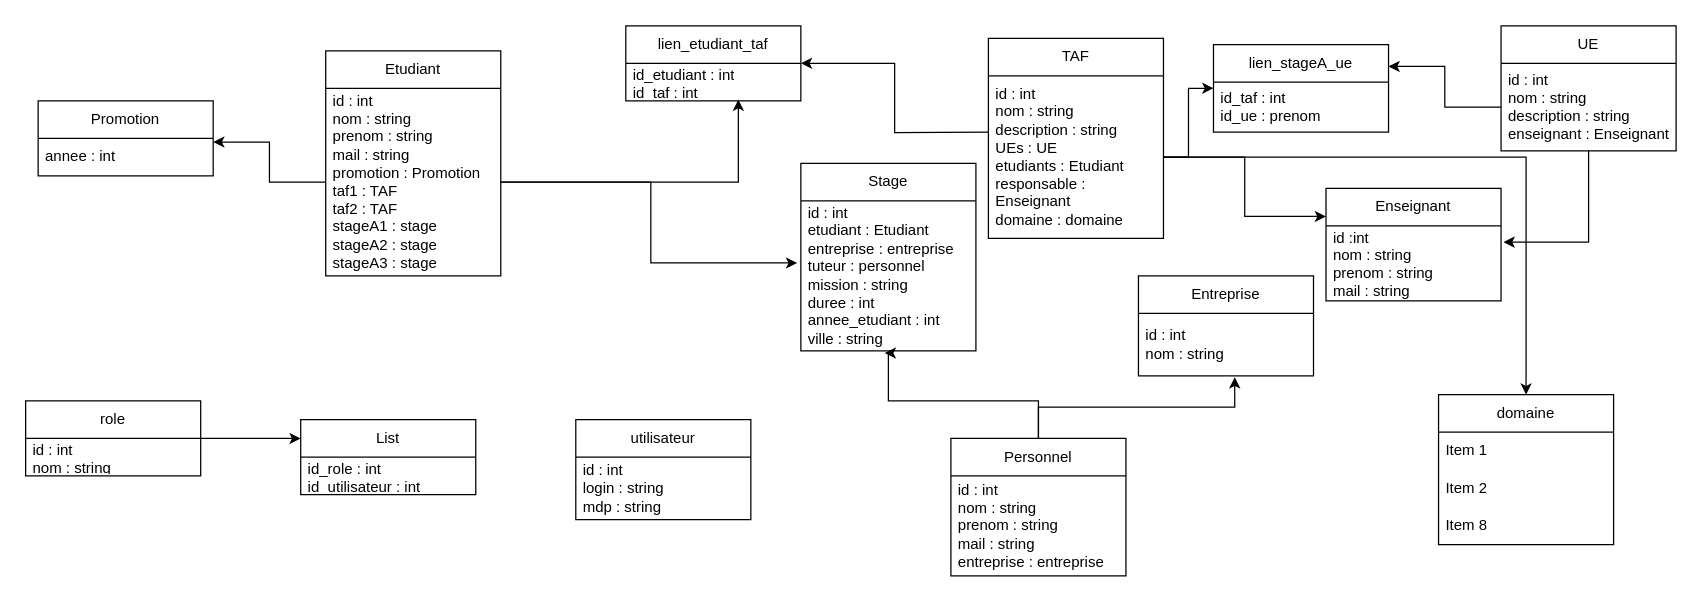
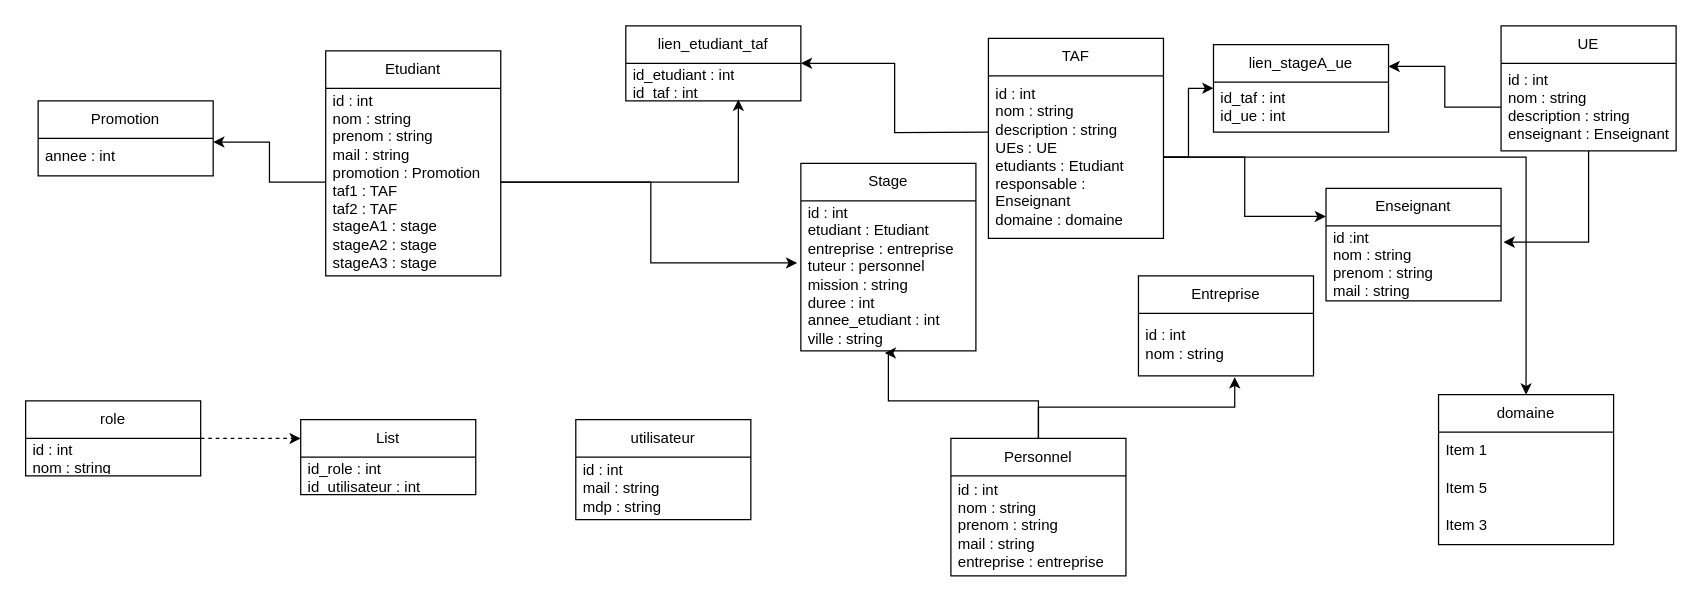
node "id_taf : int id_ue : prenom": label "id_taf : int id_ue : prenom" -> "id_taf : int id_ue : int"
edge "role" -> "List": style solid -> dashed
node "id : int login : string mdp : string": label "id : int login : string mdp : string" -> "id : int mail : string mdp : string"
node "Item 2": label "Item 2" -> "Item 5"
node "Item 8": label "Item 8" -> "Item 3"
